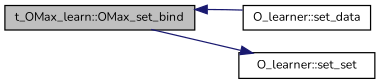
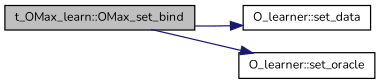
edge "O_learner::set_data" -> "t_OMax_learn::OMax_set_bind": reversed
node "O_learner::set_set": label "O_learner::set_set" -> "O_learner::set_oracle"
